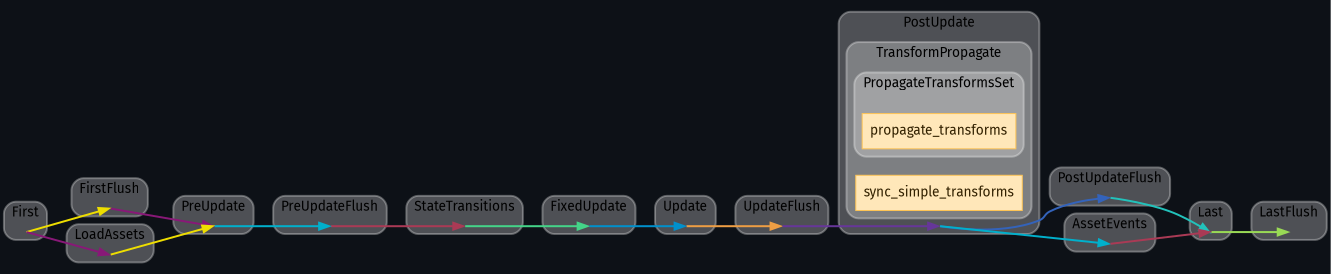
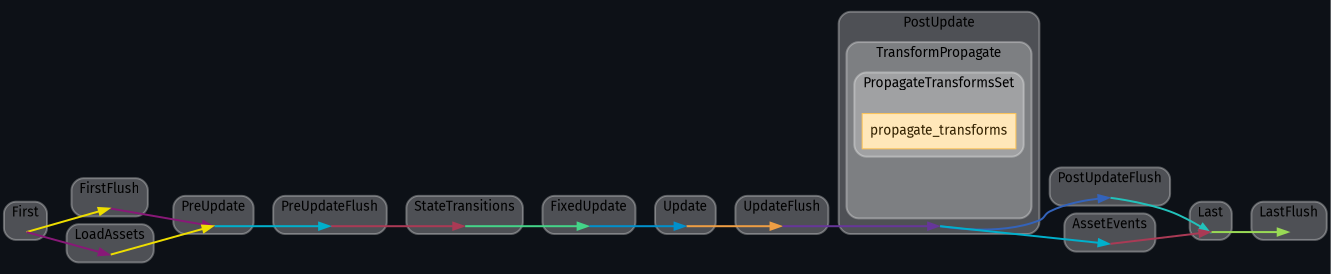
node "sync_simple_transforms": removed
